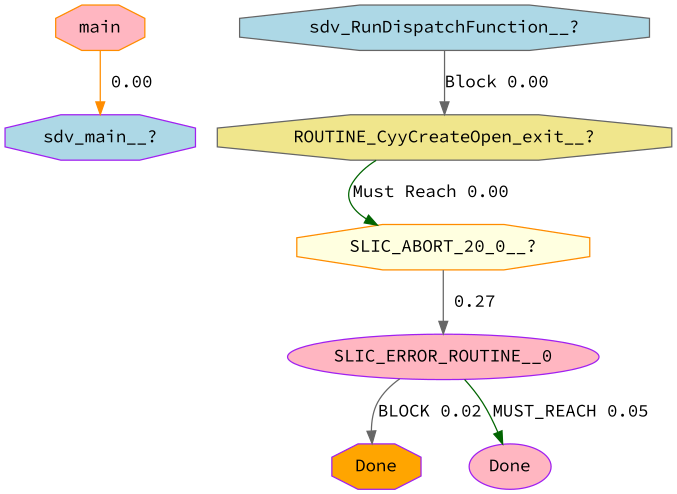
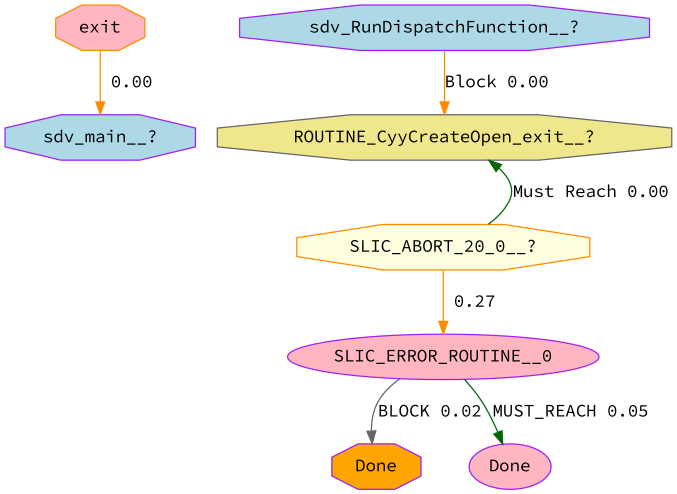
node "main": label "main" -> "exit"
node "sdv_RunDispatchFunction__?": color gray40 -> purple
edge "sdv_RunDispatchFunction__?" -> "ROUTINE_CyyCreateOpen_exit__?": color gray40 -> darkorange
edge "ROUTINE_CyyCreateOpen_exit__?" -> "SLIC_ABORT_20_0__?": reversed
edge "SLIC_ABORT_20_0__?" -> "SLIC_ERROR_ROUTINE__0": color gray40 -> darkorange
